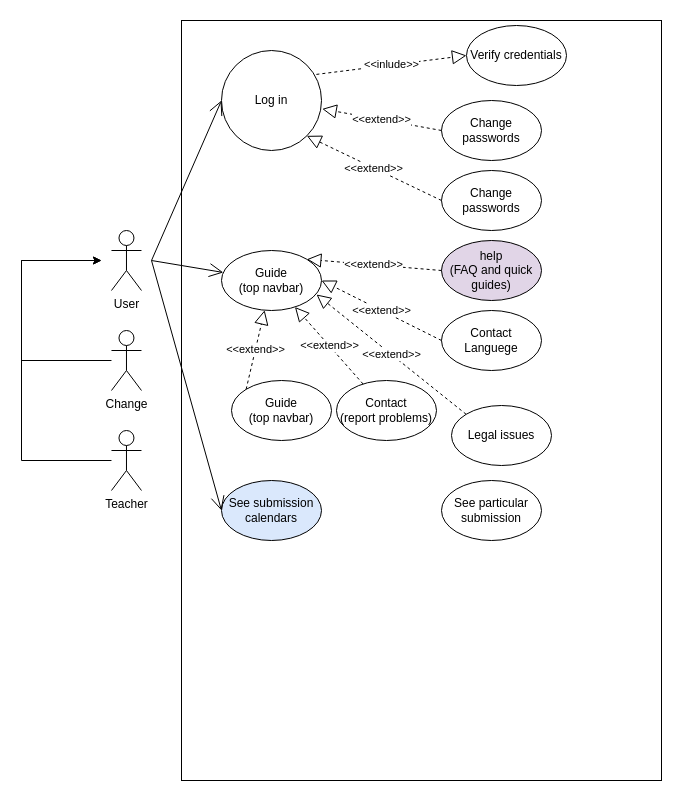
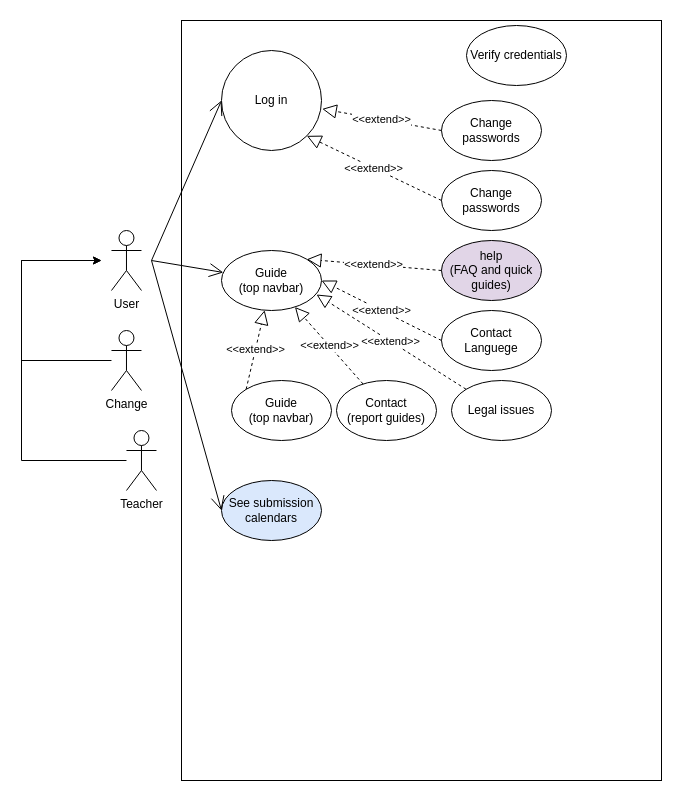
edge "Log in" -> "Verify credentials": removed, label "<<inlude>>"
node "Contact (report problems)": label "Contact (report problems)" -> "Contact (report guides)"
node "Legal issues": moved (502, 436) -> (502, 411)
node "Teacher": moved (126, 461) -> (141, 461)
node "See particular submission": removed
